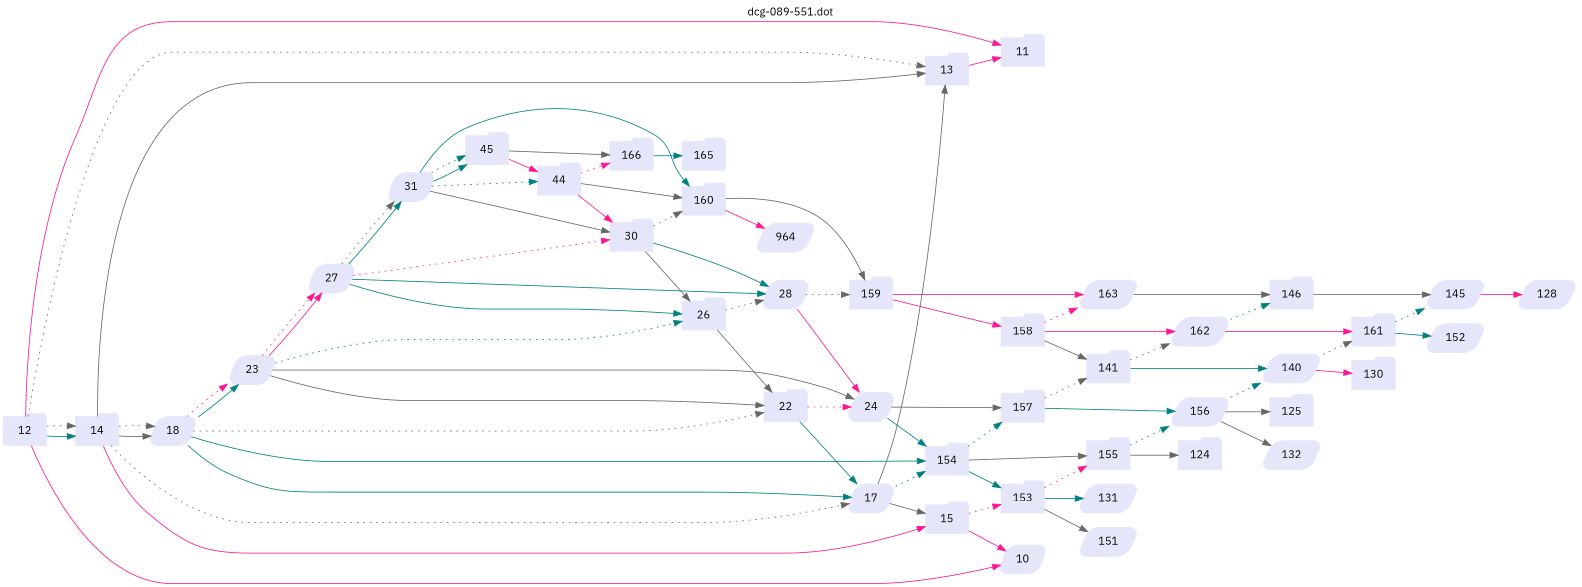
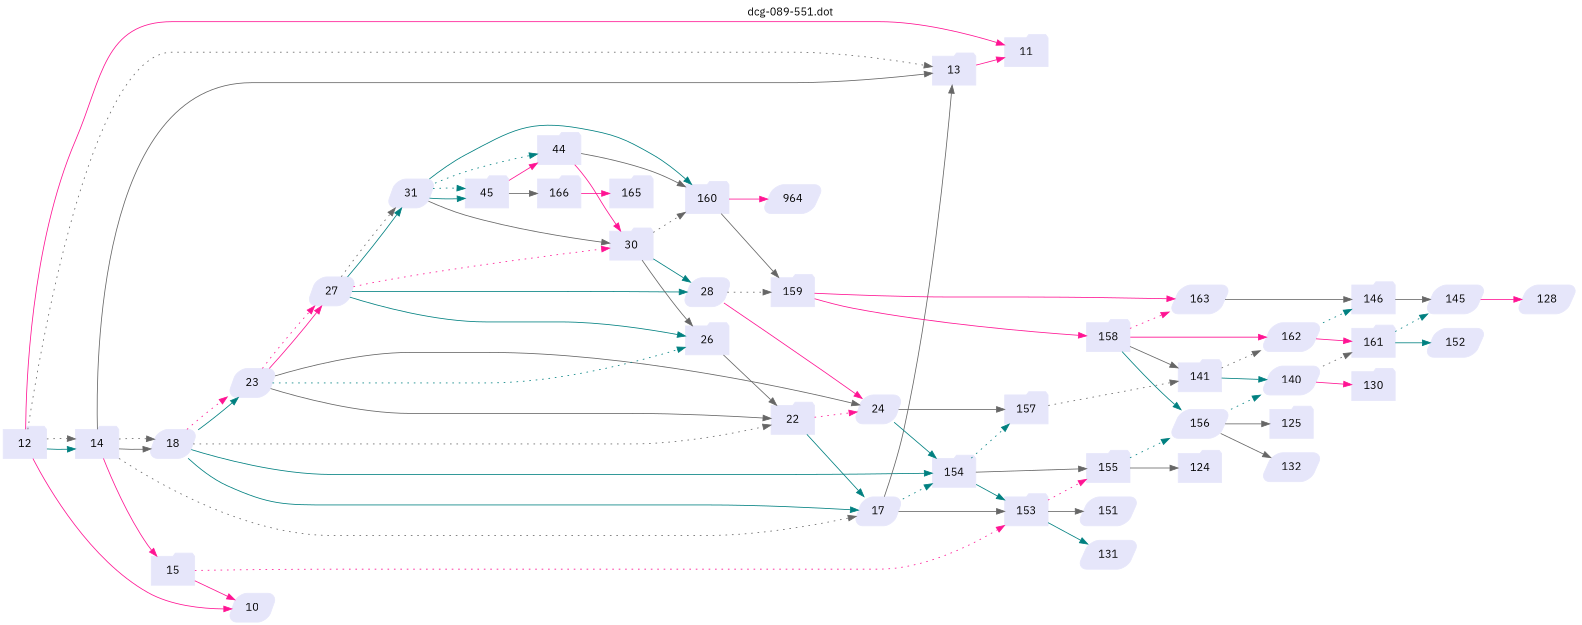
edge "166" -> "165": color teal -> deeppink
edge "44" -> "166": removed
edge "26" -> "28": removed
edge "157" -> "156": now "158" -> "156"
edge "17" -> "15": now "17" -> "153"
